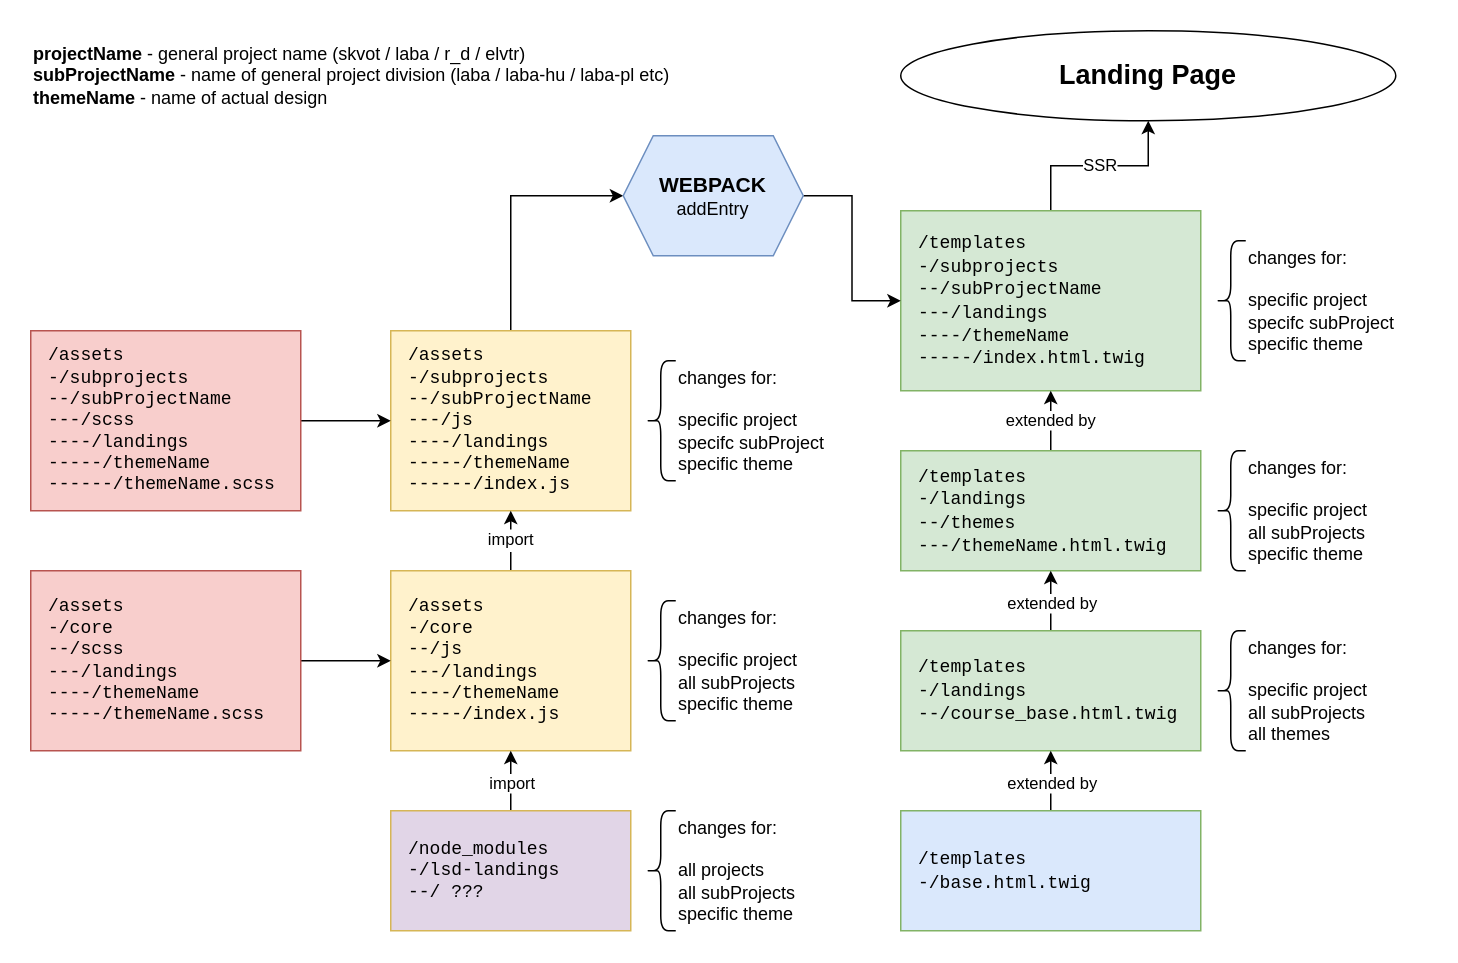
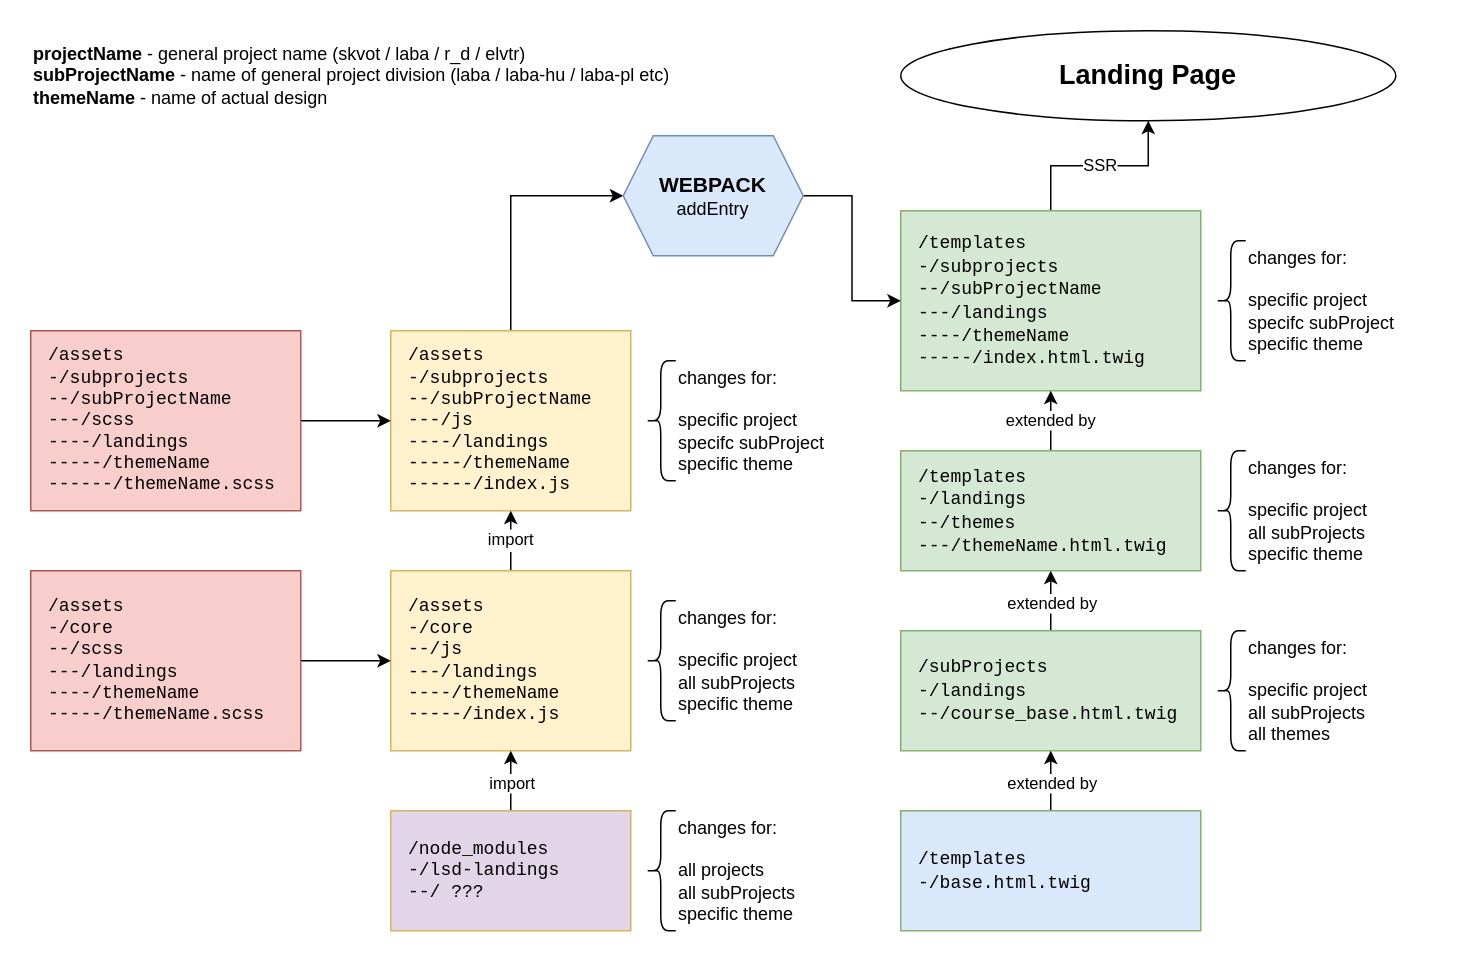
node "/templates -/landings --/course_base.html.twig": label "/templates -/landings --/course_base.html.twig" -> "/subProjects -/landings --/course_base.html.twig"
